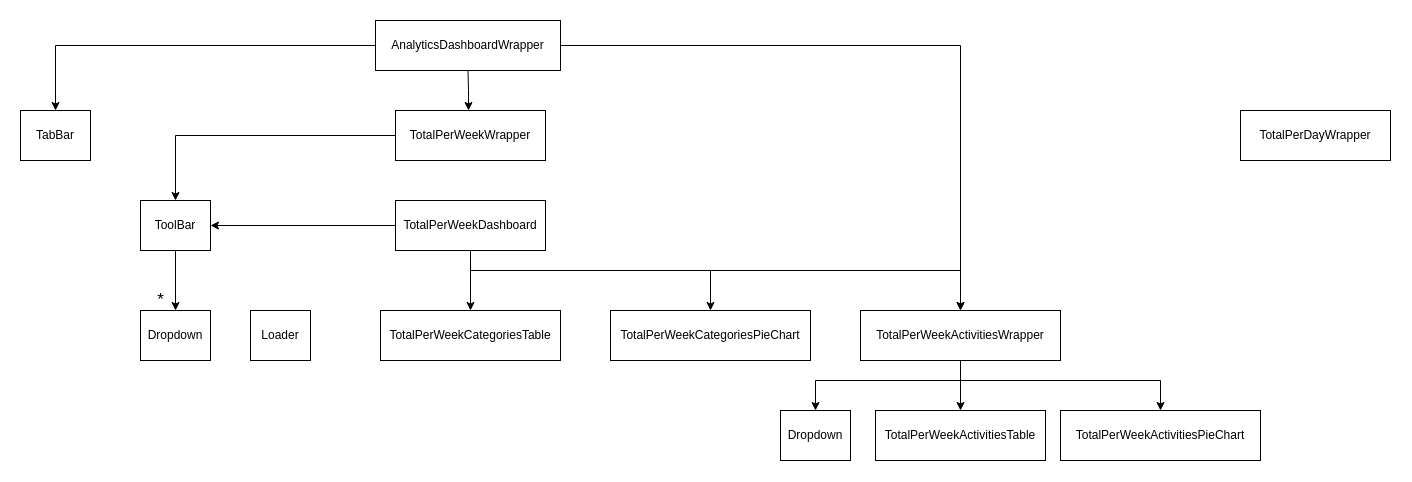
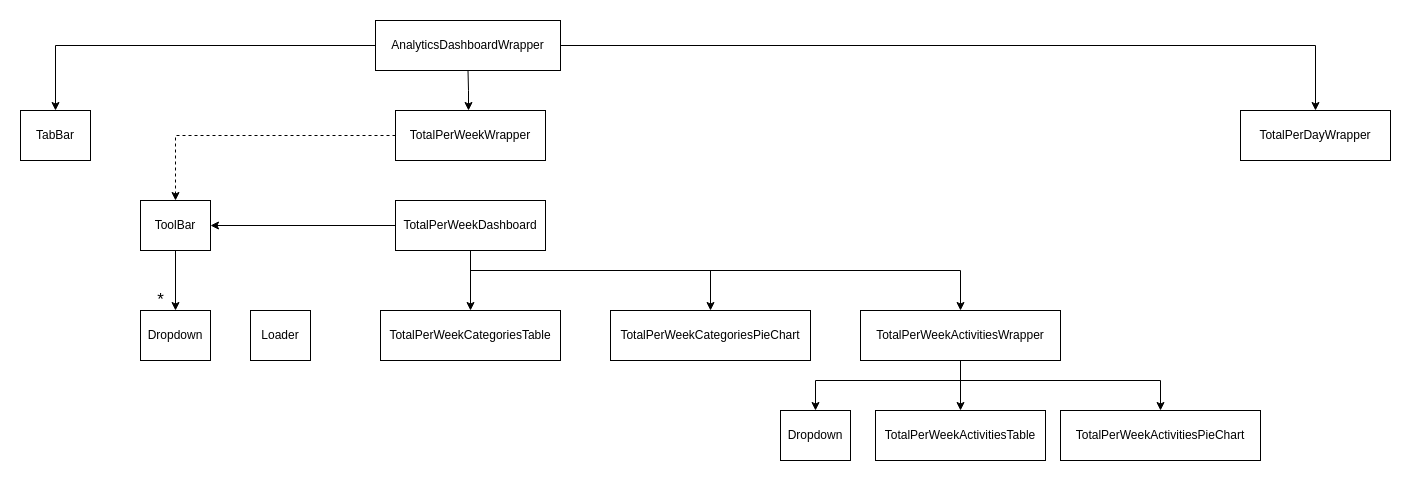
edge "TotalPerWeekWrapper" -> "ToolBar": style solid -> dashed
edge "AnalyticsDashboardWrapper" -> "TotalPerWeekActivitiesWrapper": now "AnalyticsDashboardWrapper" -> "TotalPerDayWrapper"
